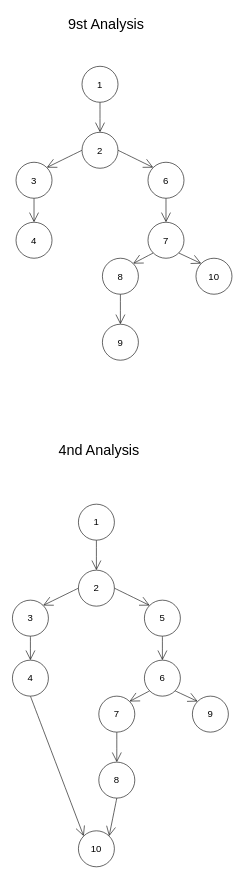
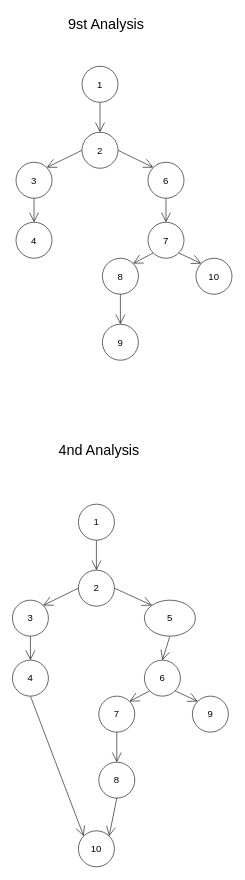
node "5": size 36x36 -> 51x36
